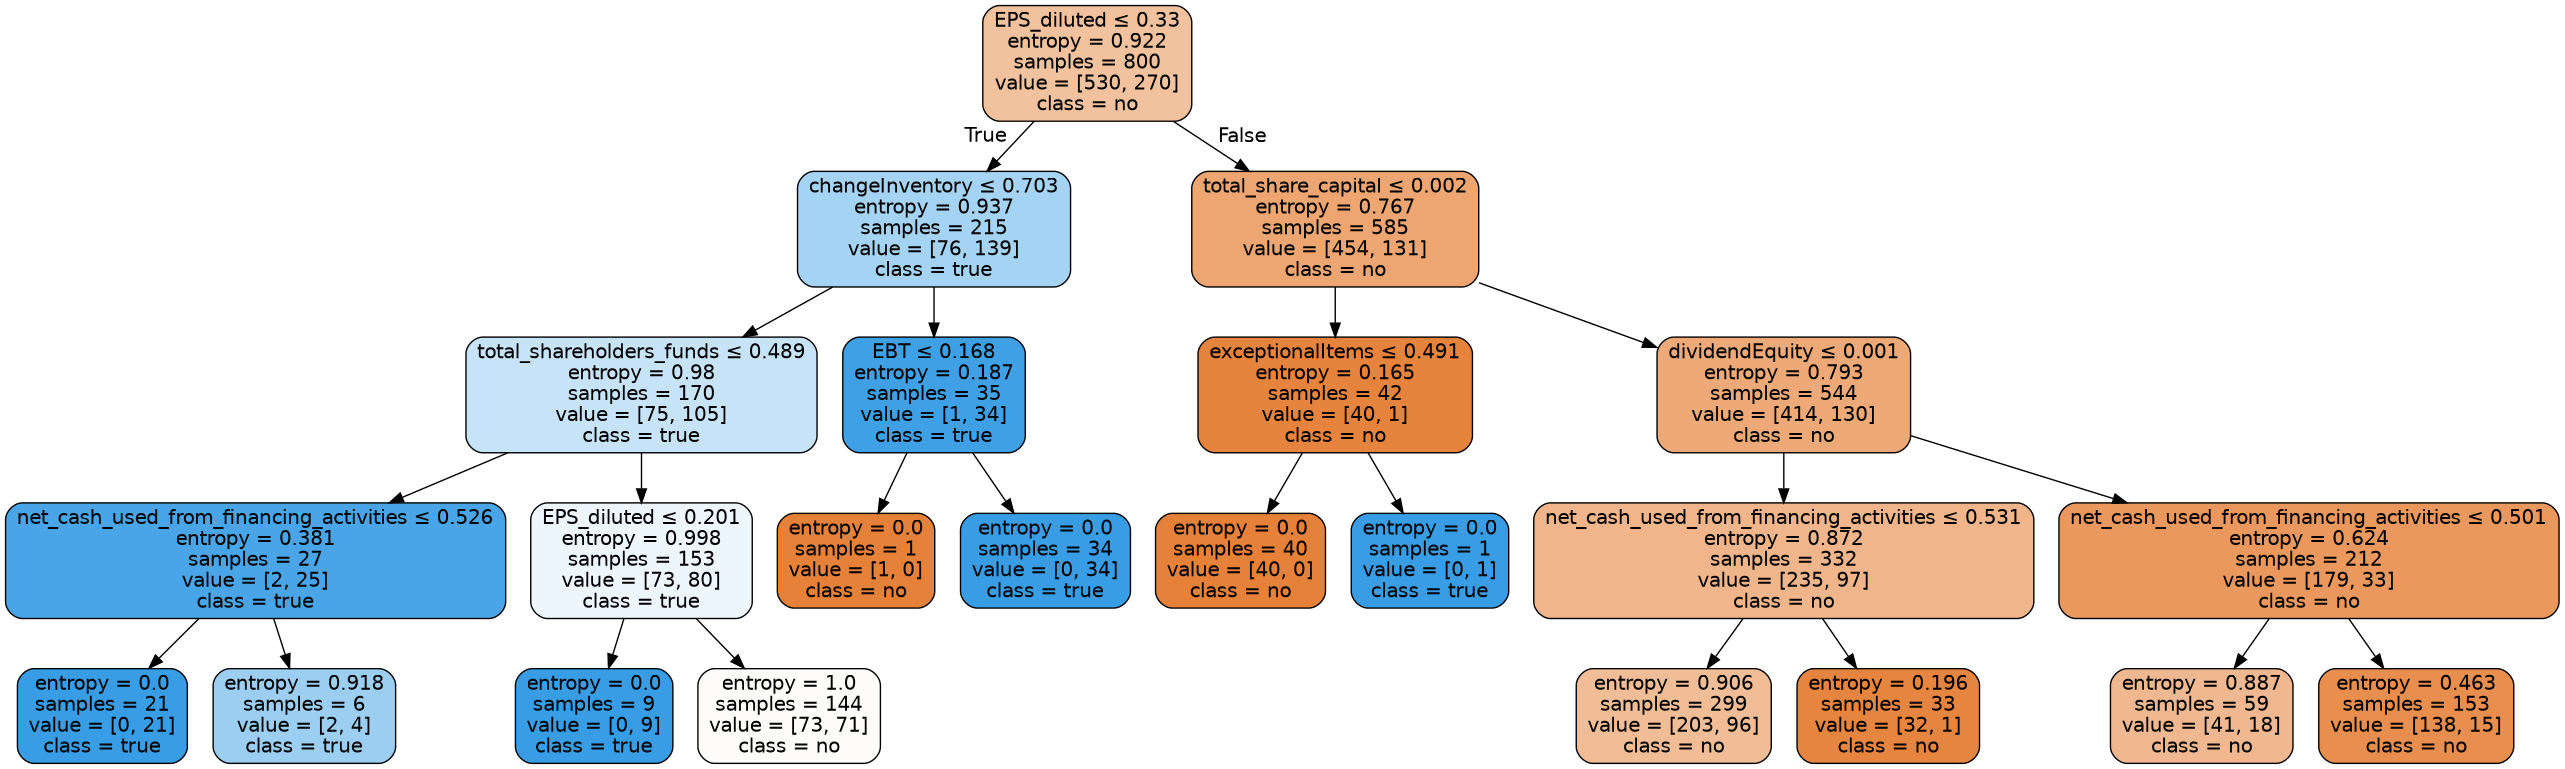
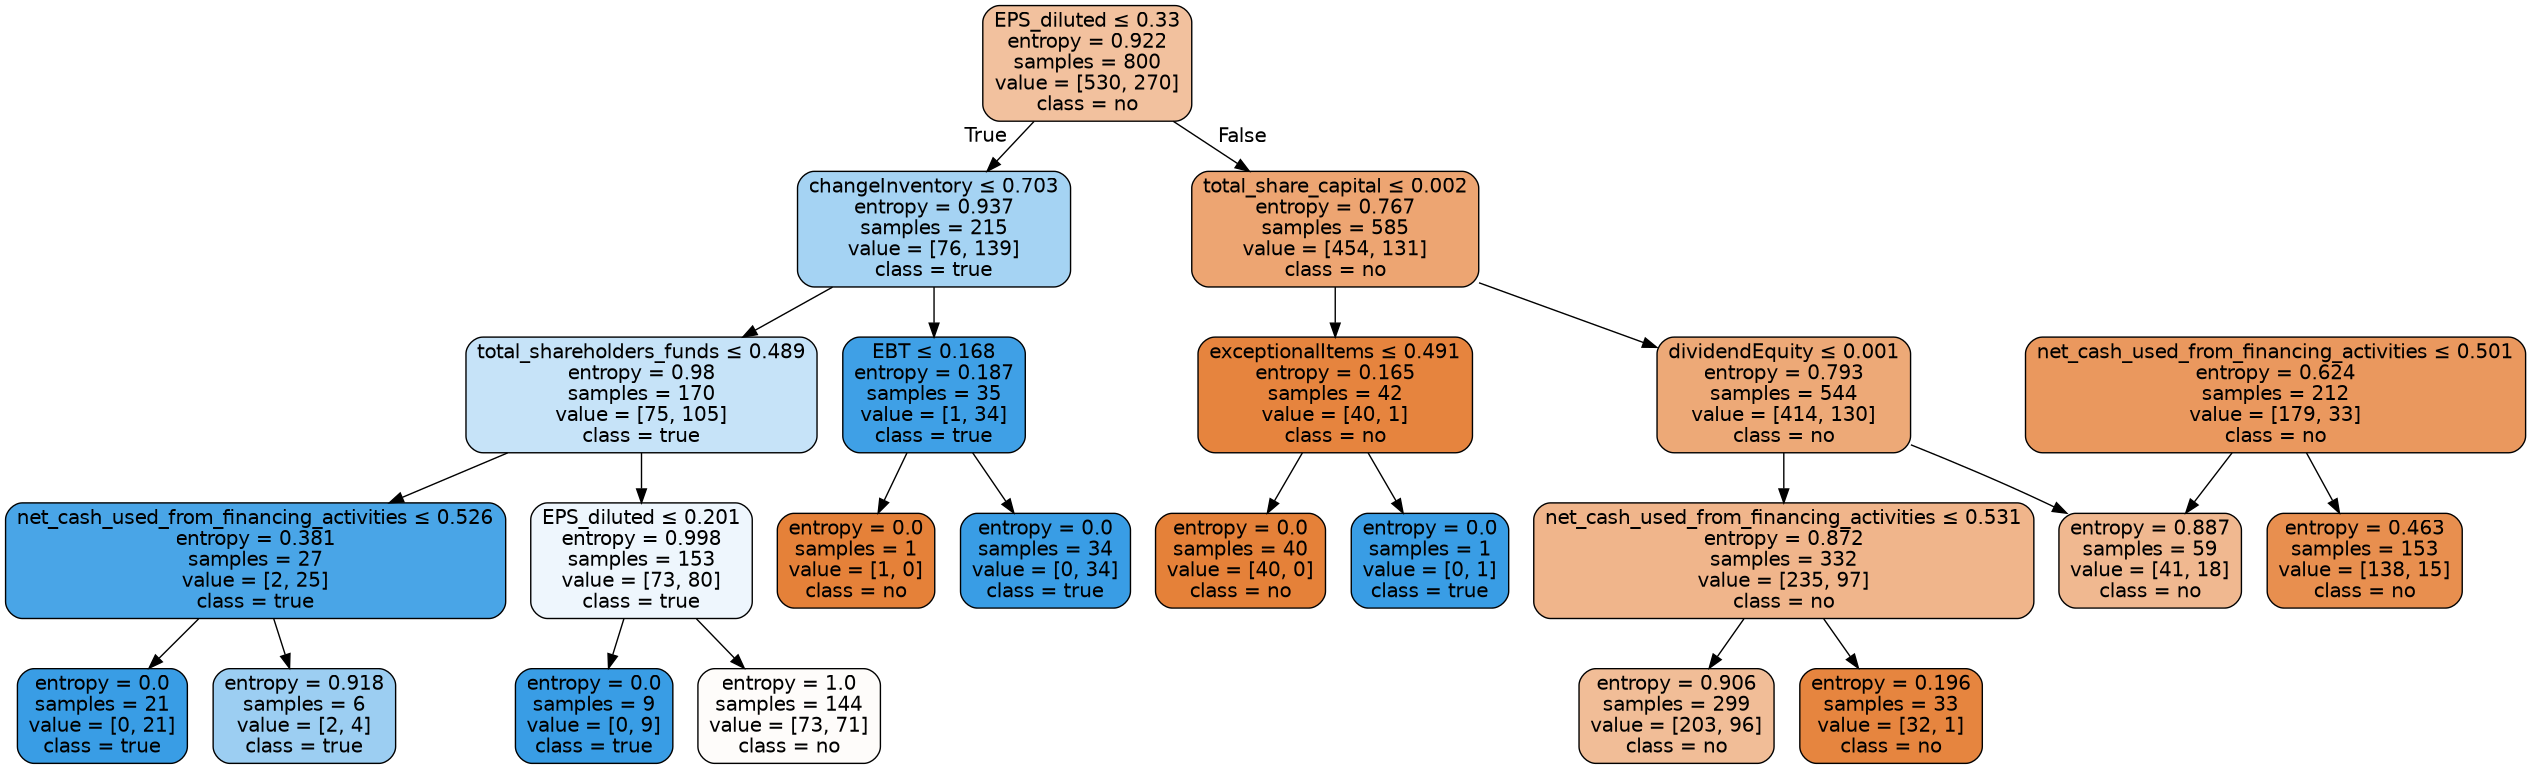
edge "dividendEquity ≤ 0.001" -> "net_cash_used_from_financing_activities ≤ 0.501": now "dividendEquity ≤ 0.001" -> "entropy = 0.887"
